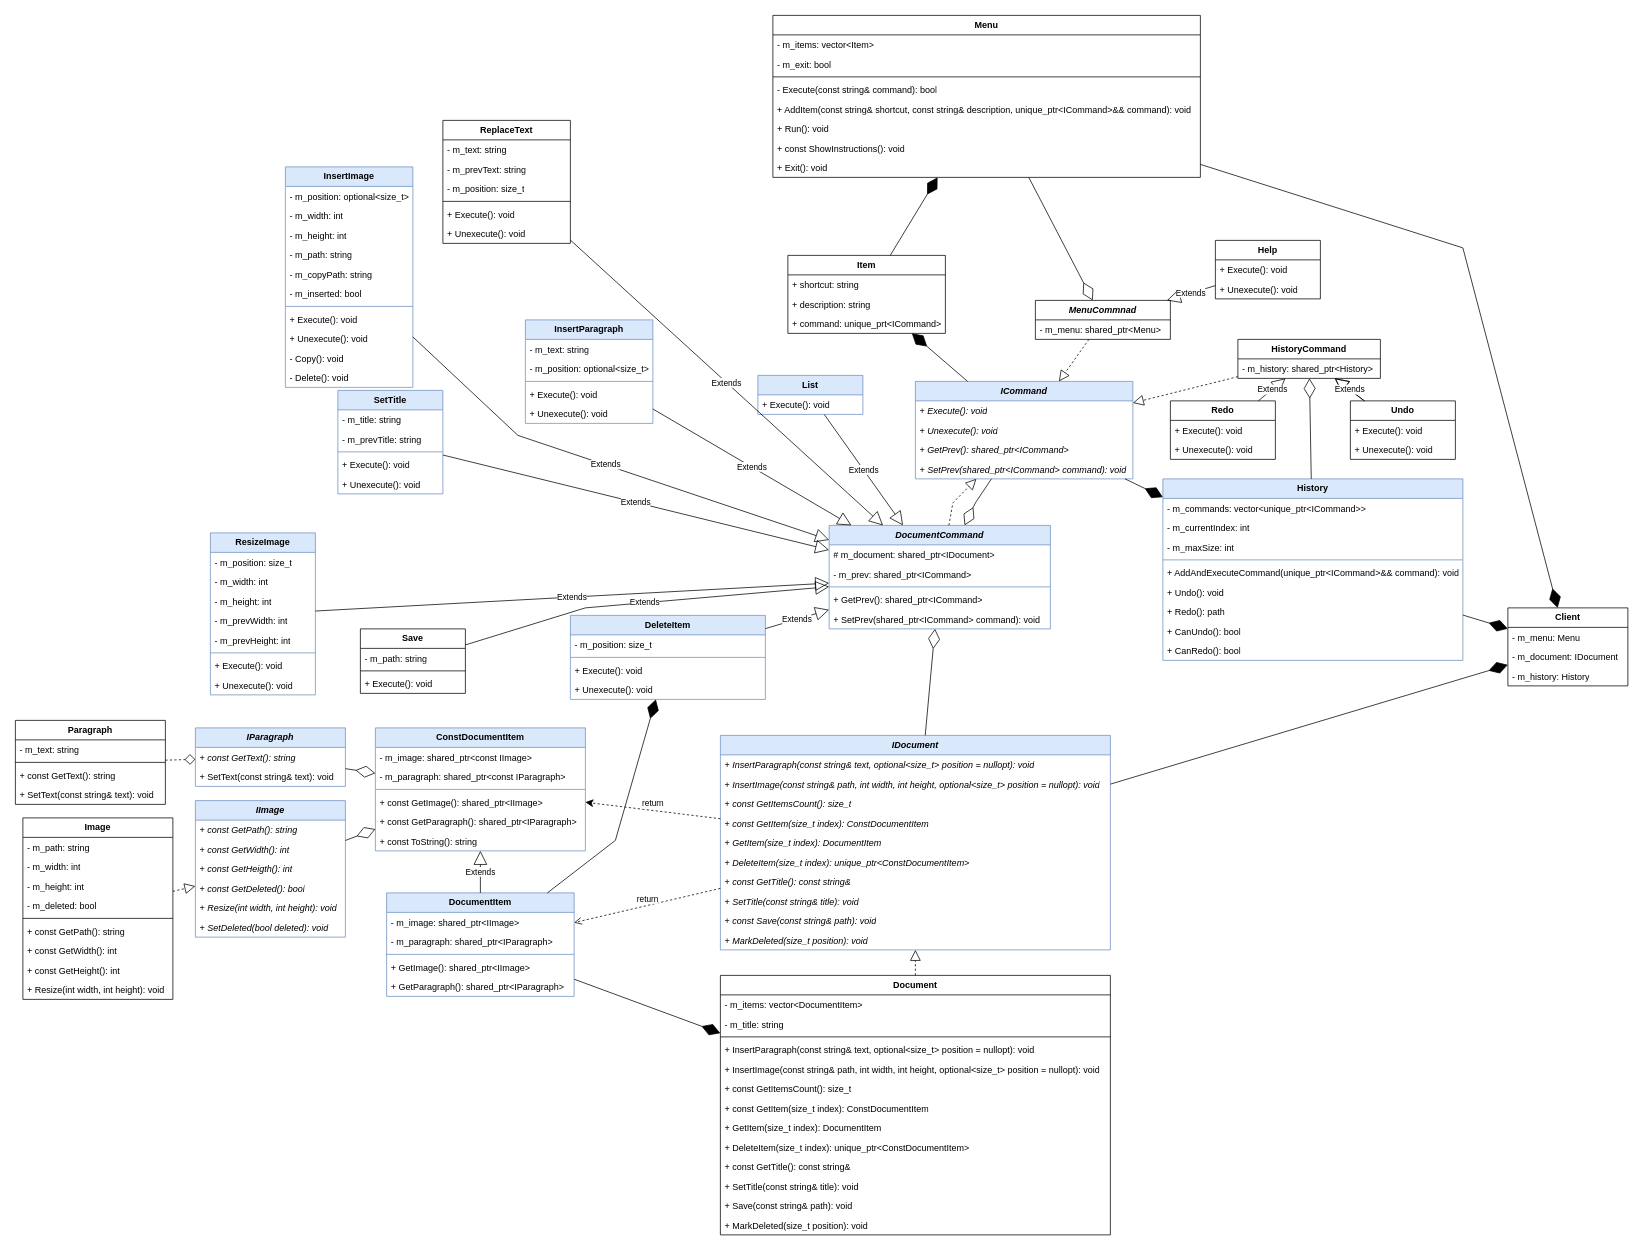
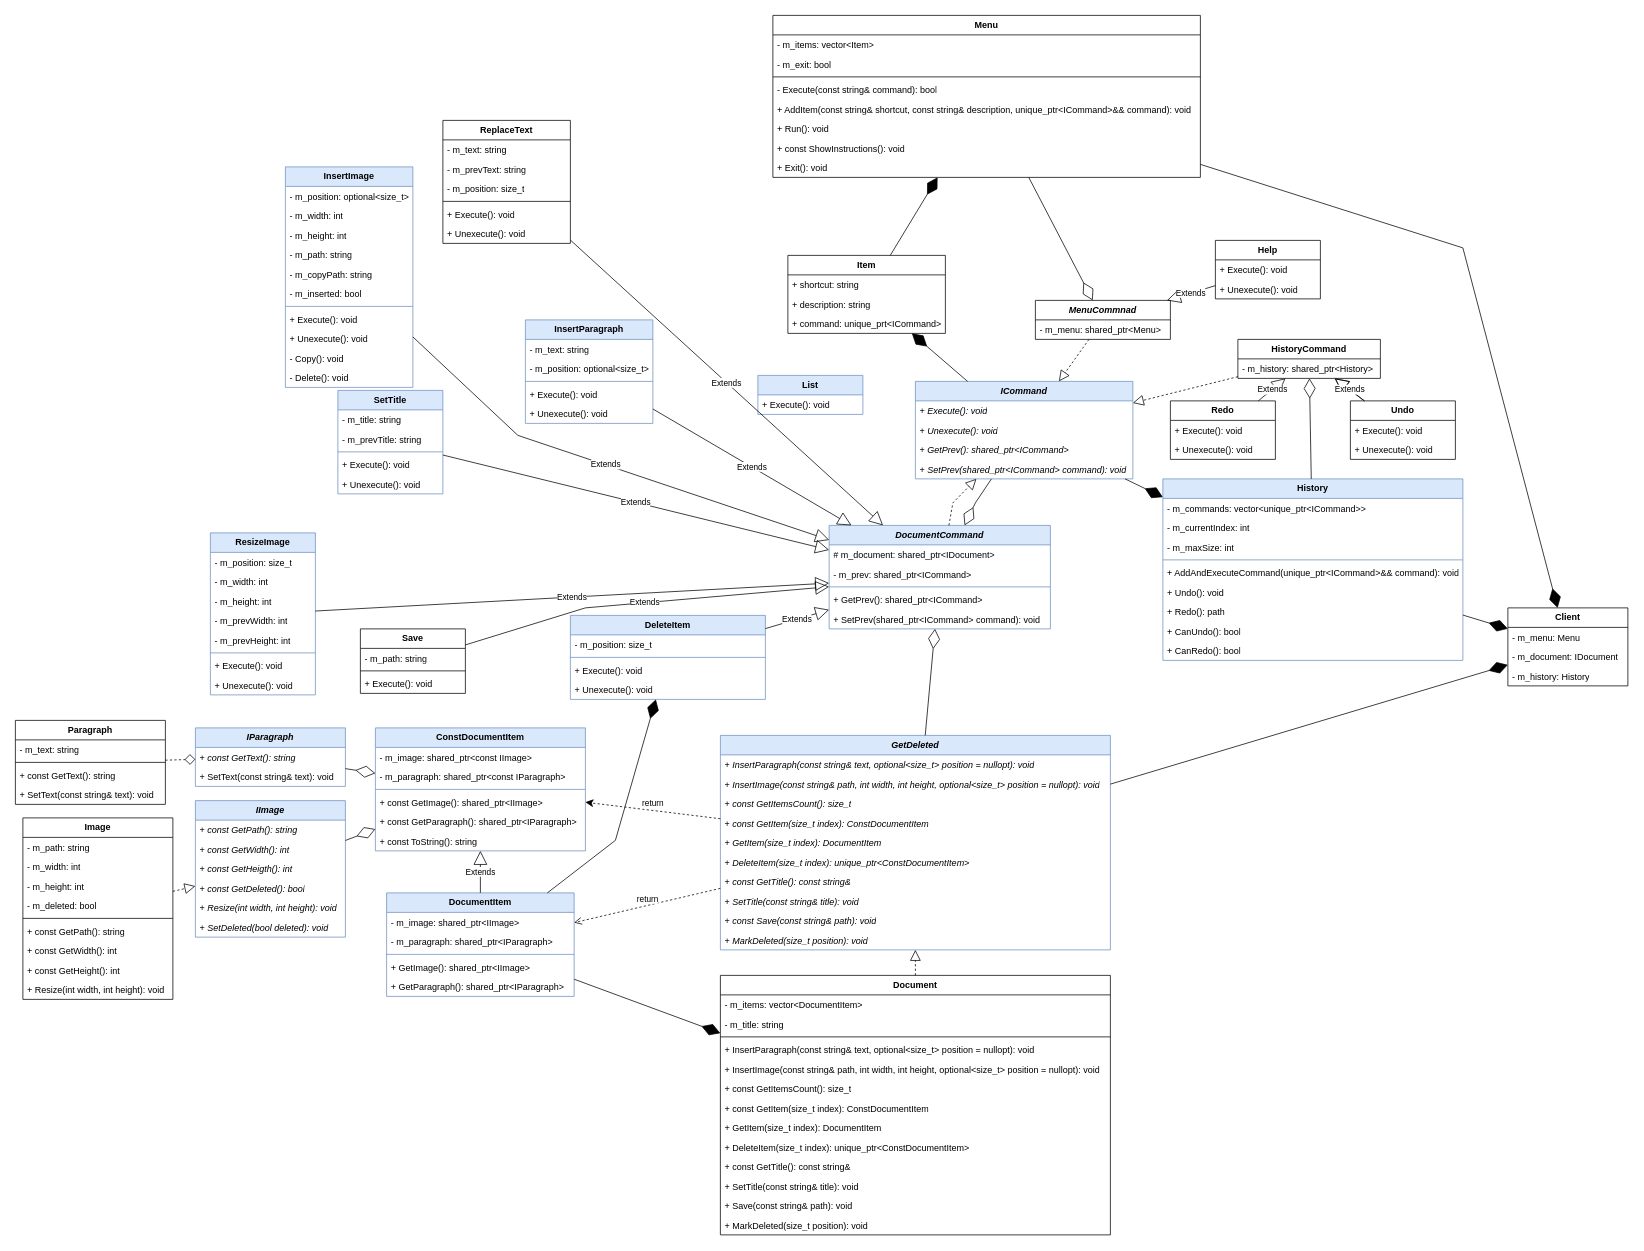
edge "List" -> "DocumentCommand": removed, label "Extends"
node "IDocument": label "IDocument" -> "GetDeleted"
